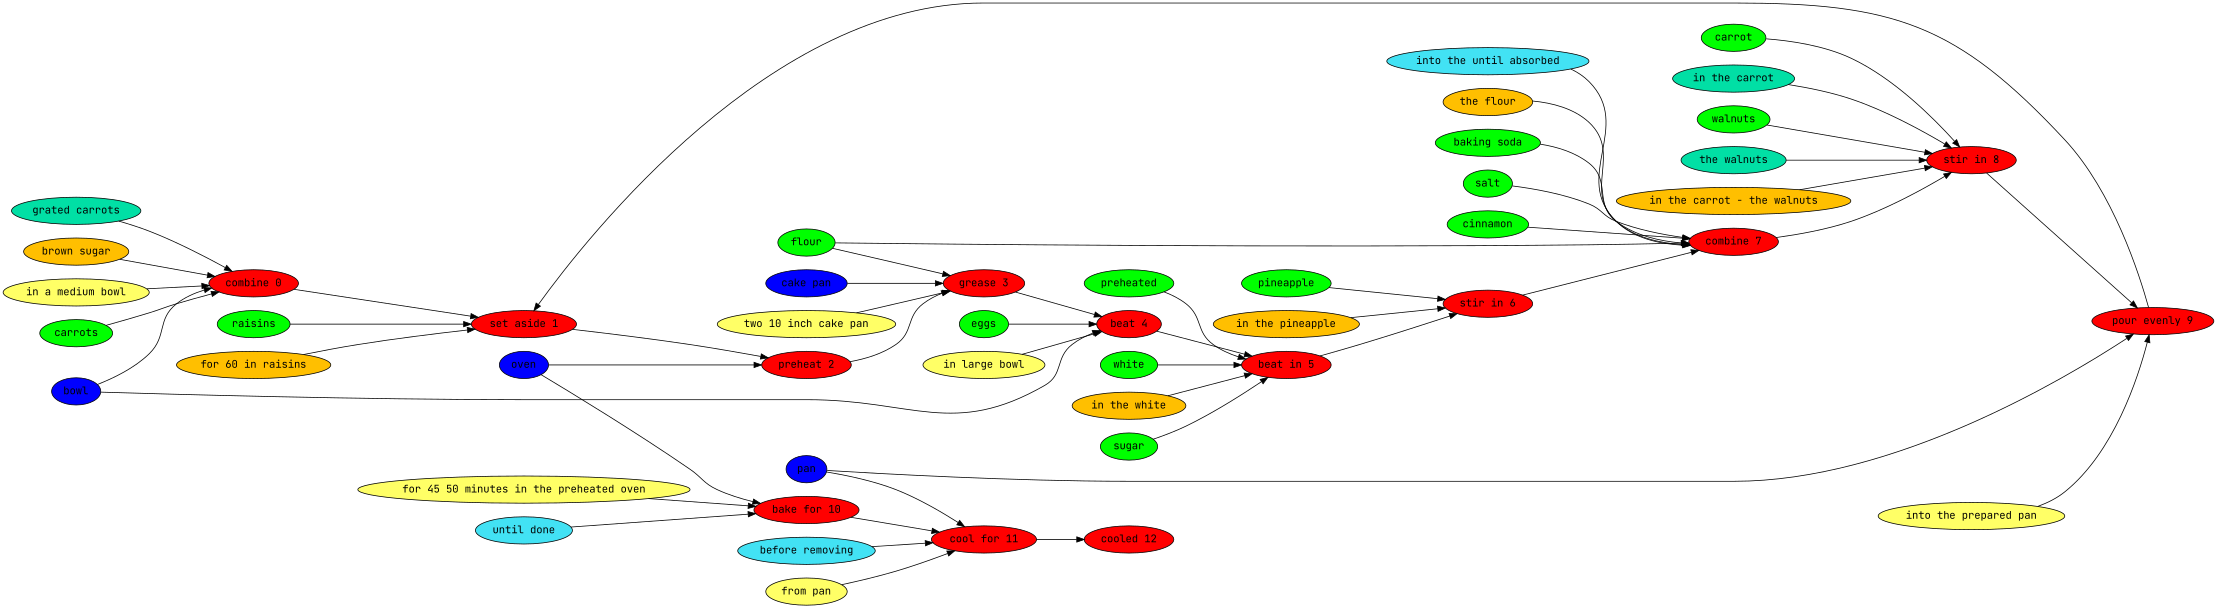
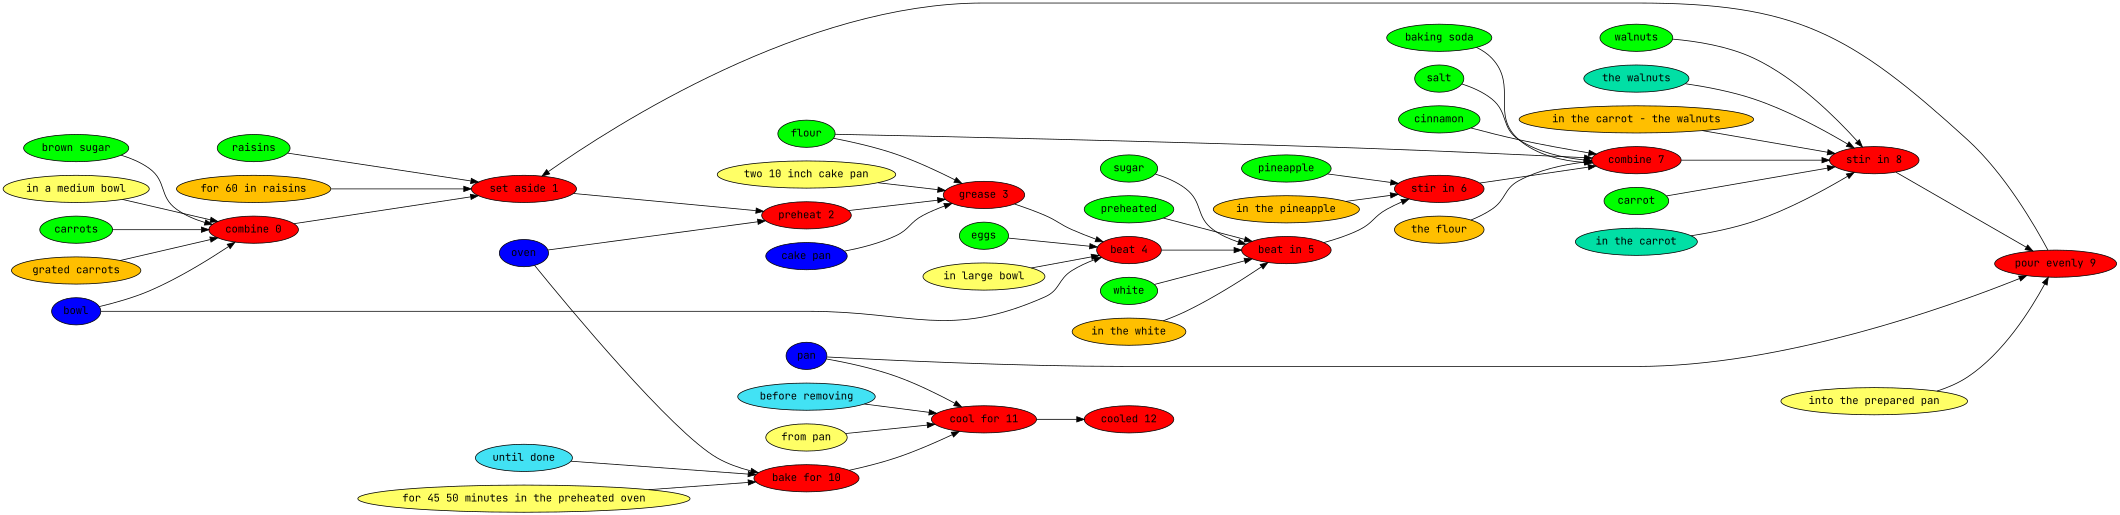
node "into the until absorbed": removed
node "grated carrots": fillcolor #01dfa5 -> #ffbf00
node "brown sugar": fillcolor #ffbf00 -> green
